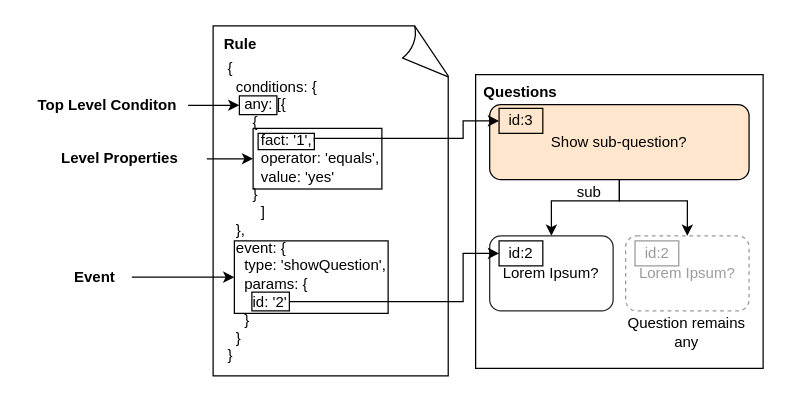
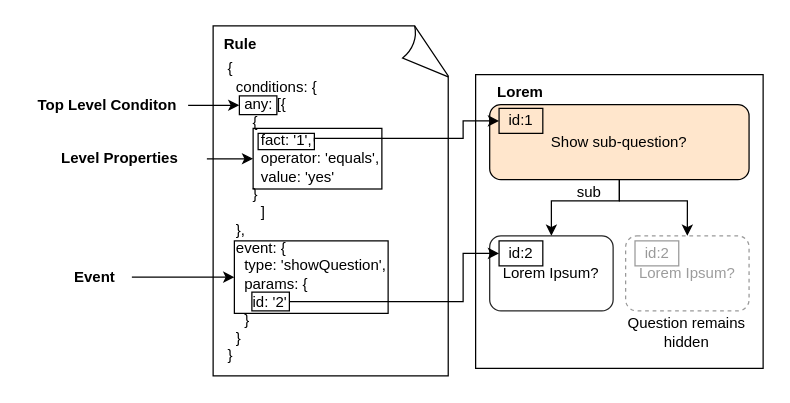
node "Questions": label "Questions" -> "Lorem"
node "id:3": label "id:3" -> "id:1"
node "Question remains any": label "Question remains any" -> "Question remains hidden"
